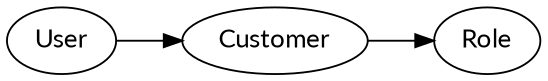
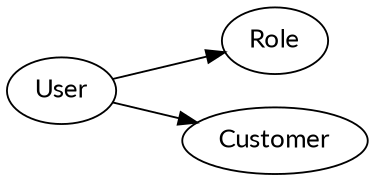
edge "Customer" -> "Role": now "User" -> "Role"
